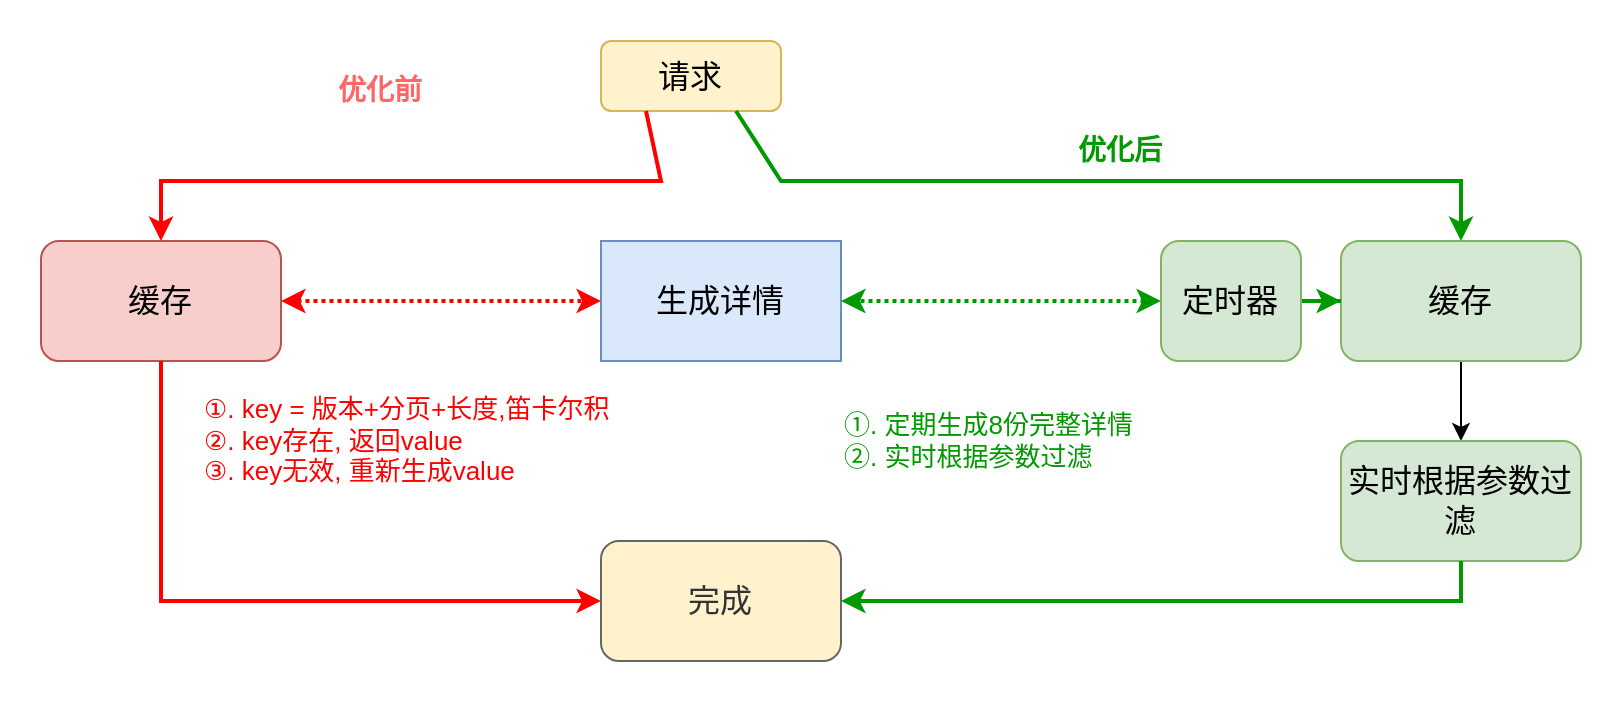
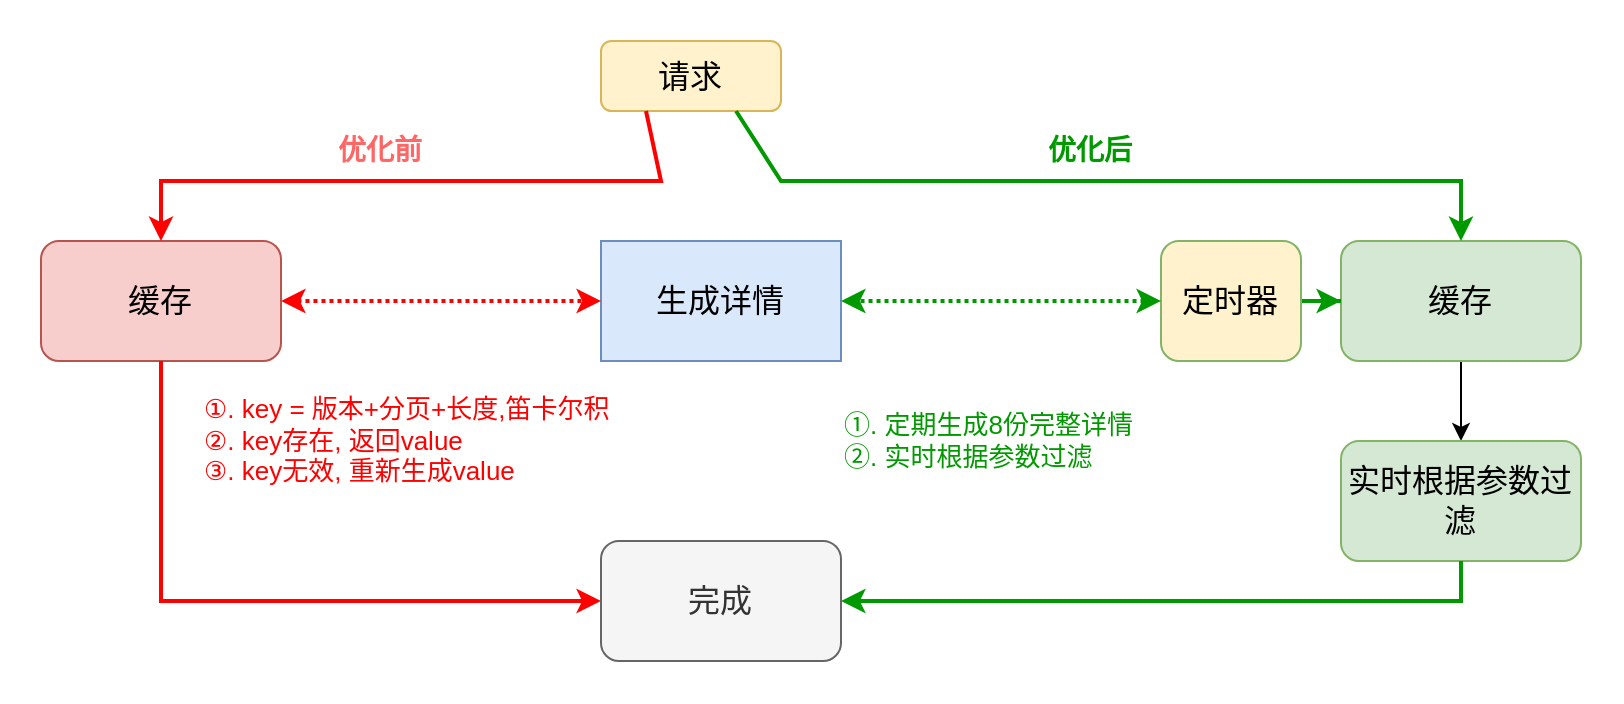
node "优化前": moved (381, 91) -> (381, 151)
node "优化后": moved (1121, 151) -> (1091, 151)
node "定时器": fillcolor #d5e8d4 -> #fff2cc
node "完成": fillcolor #fff2cc -> #f5f5f5
